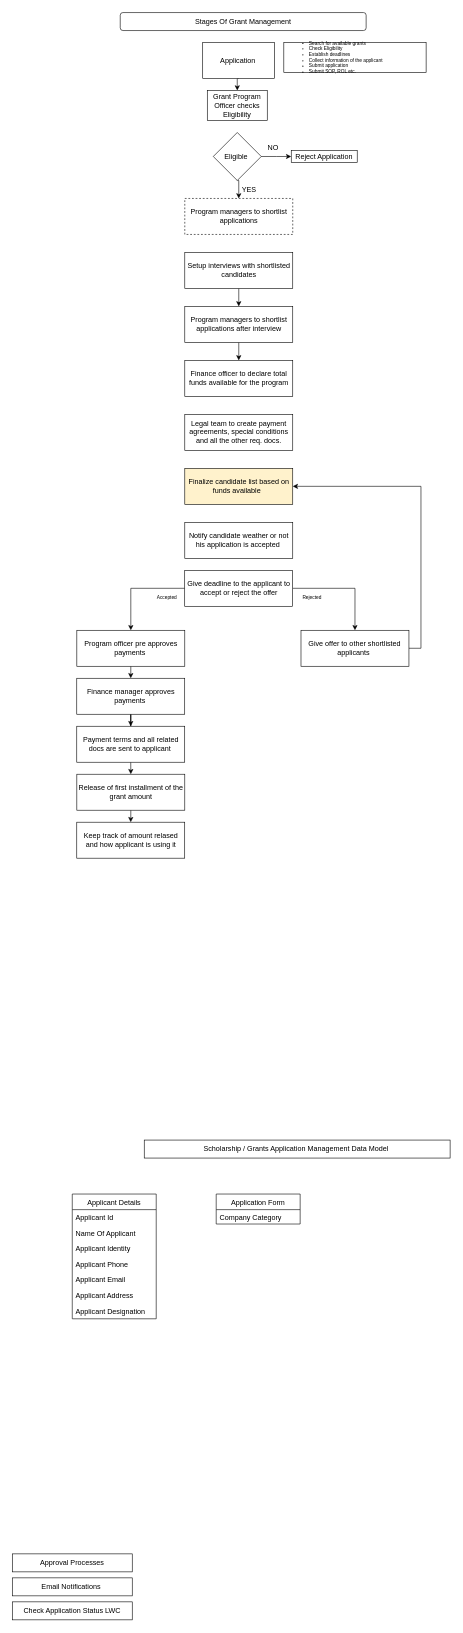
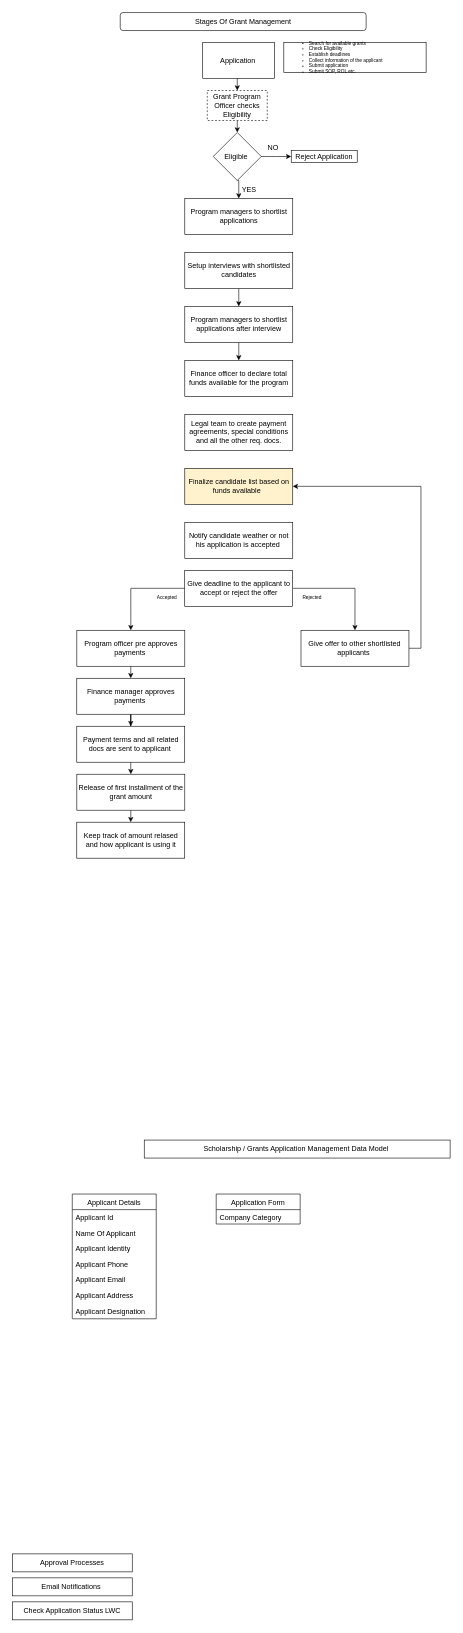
node "Grant Program Officer checks Eligibility": style solid -> dashed
edge "Grant Program Officer checks Eligibility" -> "Eligible": added
node "Program managers to shortlist applications": style dashed -> solid
